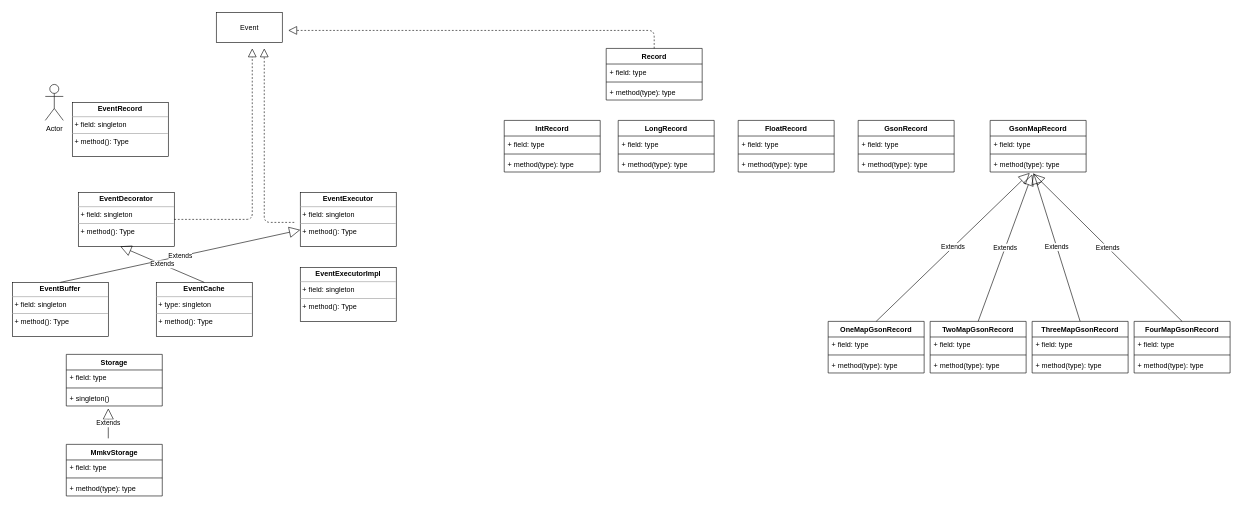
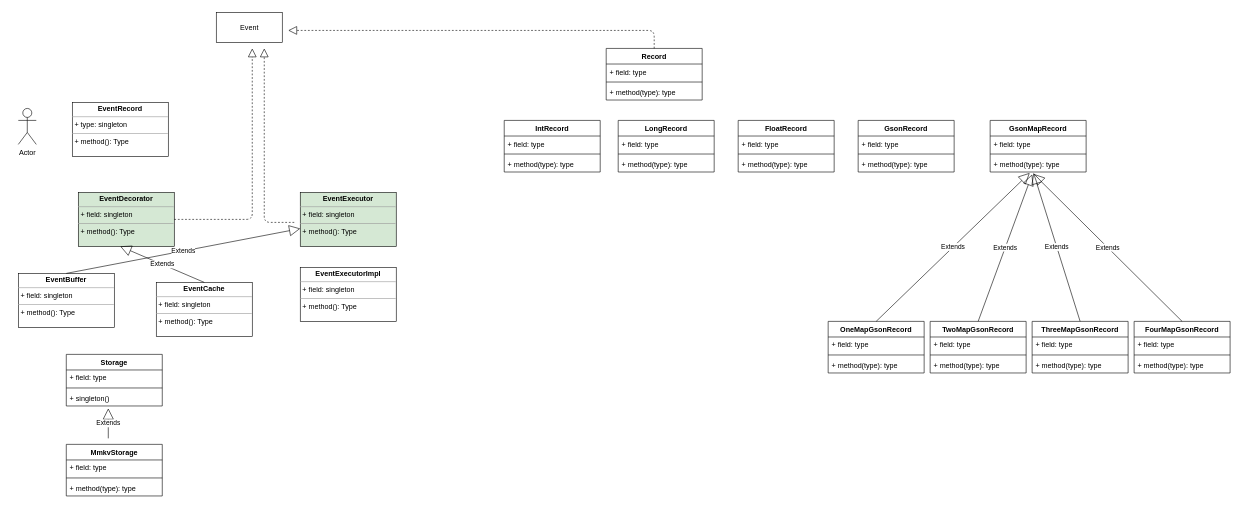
node "Actor": moved (54, 102) -> (27, 126)
node "EventRecord + field: singleton + method(): Type": label "EventRecord + field: singleton + method(): Type" -> "EventRecord + type: singleton + method(): Type"
node "EventDecorator + field: singleton + method(): Type": fillcolor #ffffff -> #d5e8d4
node "EventExecutor + field: singleton + method(): Type": fillcolor #ffffff -> #d5e8d4
node "EventCache + type: singleton + method(): Type": label "EventCache + type: singleton + method(): Type" -> "EventCache + field: singleton + method(): Type"
node "EventBuffer + field: singleton + method(): Type": moved (60, 309) -> (66, 300)
